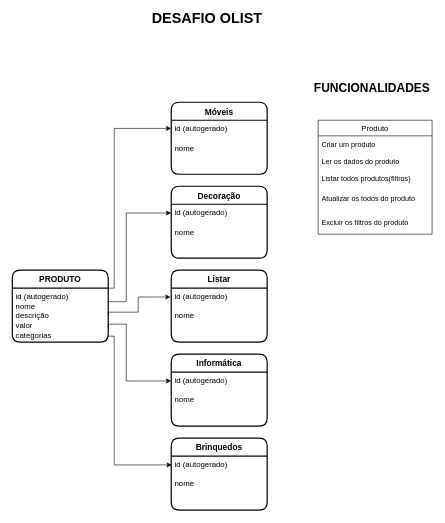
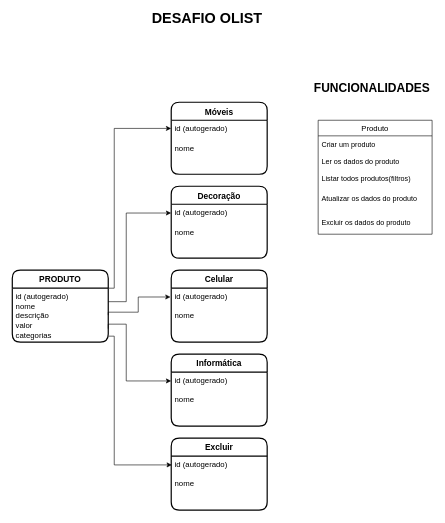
node "Atualizar os todos do produto": label "Atualizar os todos do produto" -> "Atualizar os dados do produto"
node "Excluir os filtros do produto": label "Excluir os filtros do produto" -> "Excluir os dados do produto"
node "Listar": label "Listar" -> "Celular"
node "Brinquedos": label "Brinquedos" -> "Excluir"
